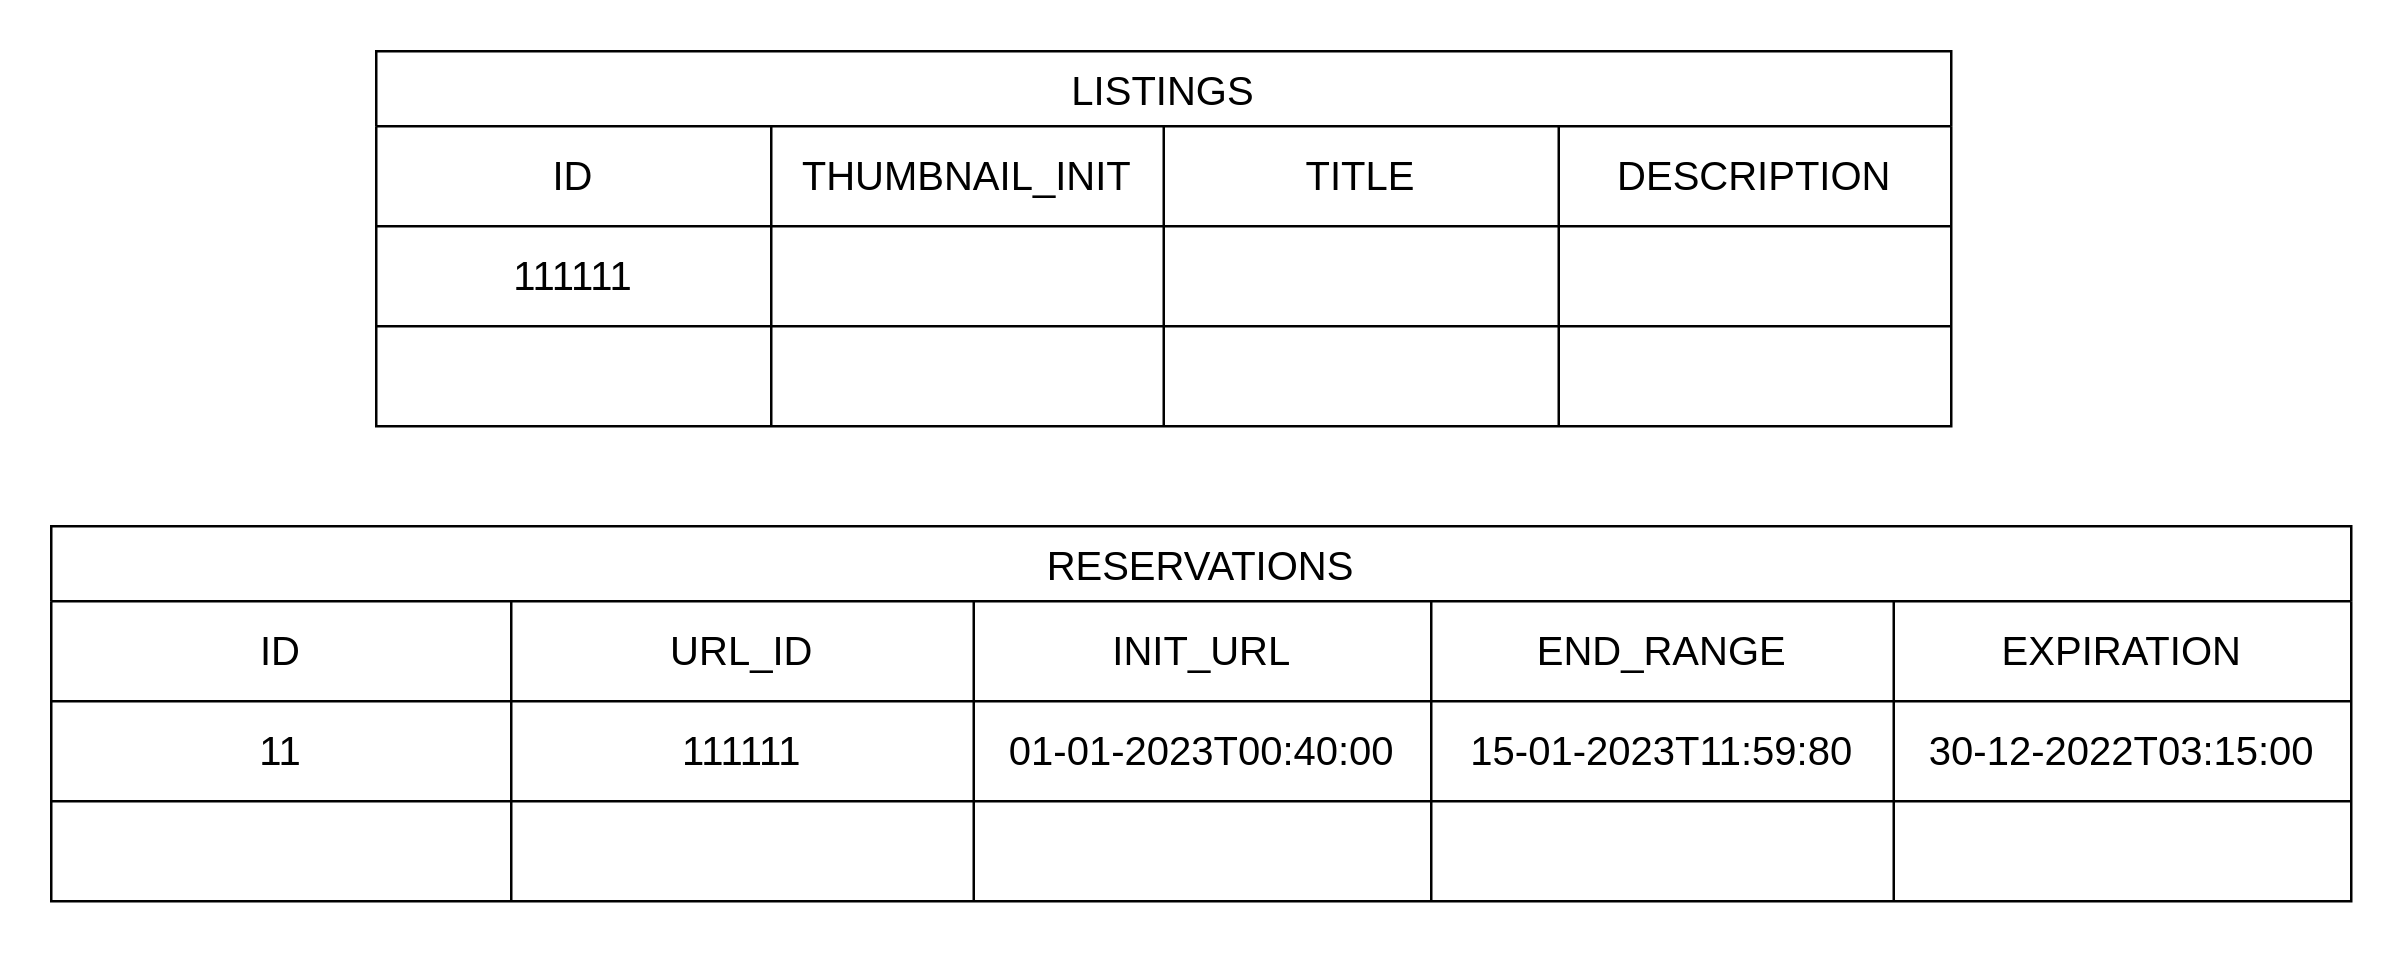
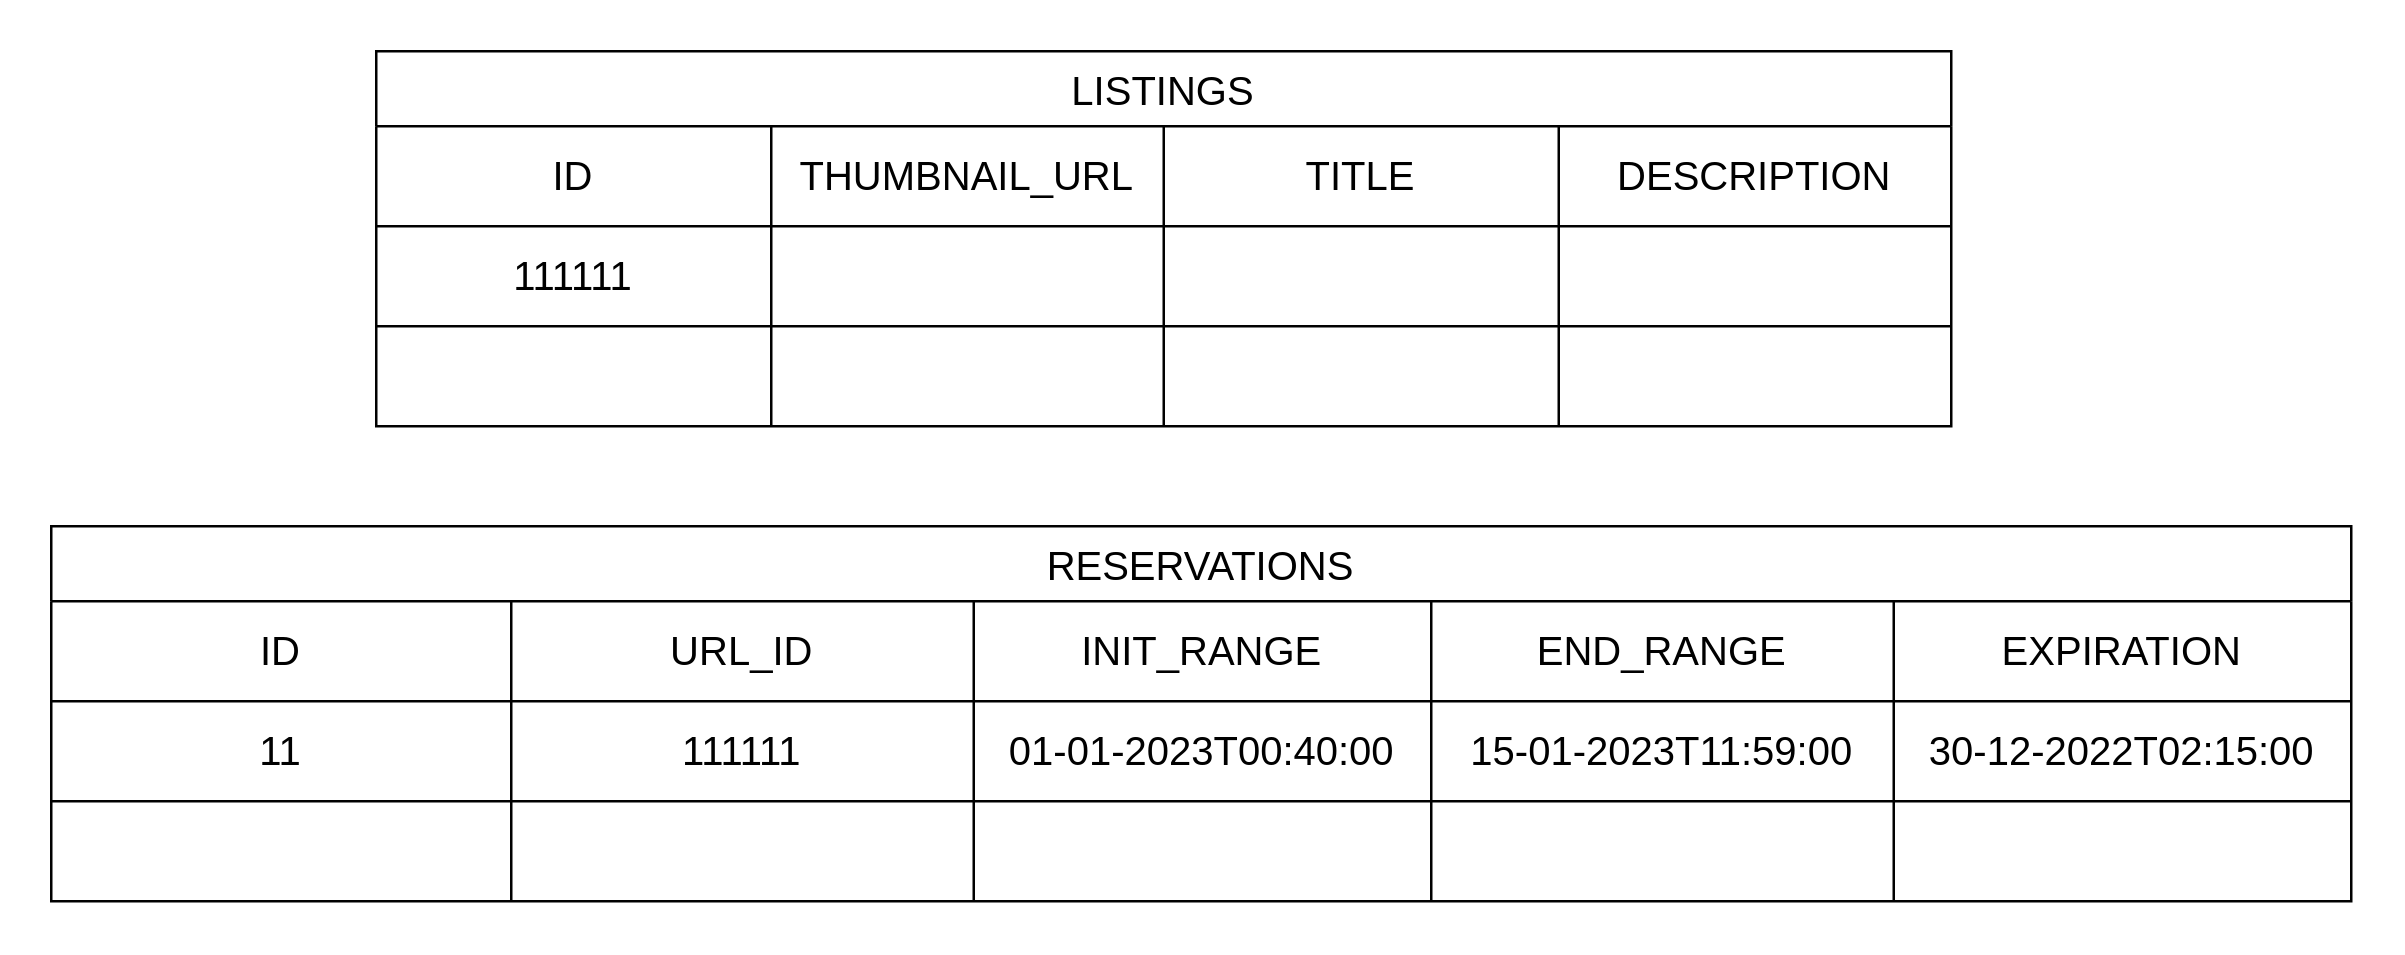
node "THUMBNAIL_INIT": label "THUMBNAIL_INIT" -> "THUMBNAIL_URL"
node "INIT_URL": label "INIT_URL" -> "INIT_RANGE"
node "15-01-2023T11:59:80": label "15-01-2023T11:59:80" -> "15-01-2023T11:59:00"
node "30-12-2022T03:15:00": label "30-12-2022T03:15:00" -> "30-12-2022T02:15:00"
